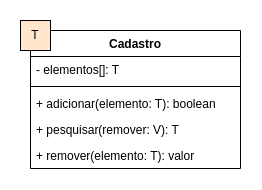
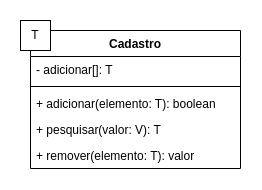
node "T": fillcolor #ffe6cc -> #ffffff
node "- elementos[]: T": label "- elementos[]: T" -> "- adicionar[]: T"
node "+ pesquisar(remover: V): T": label "+ pesquisar(remover: V): T" -> "+ pesquisar(valor: V): T"
